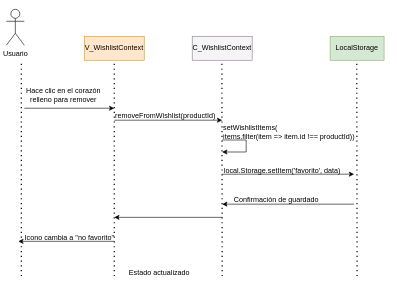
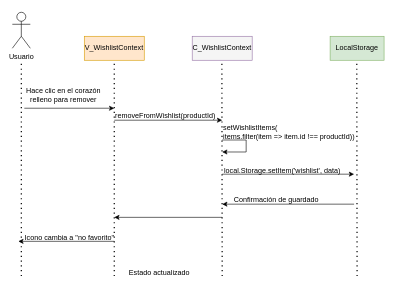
node "Usuario": moved (15, 27) -> (21, 30)
node "local.Storage.setItem('favorito', data)": label "local.Storage.setItem('favorito', data)" -> "local.Storage.setItem('wishlist', data)"
